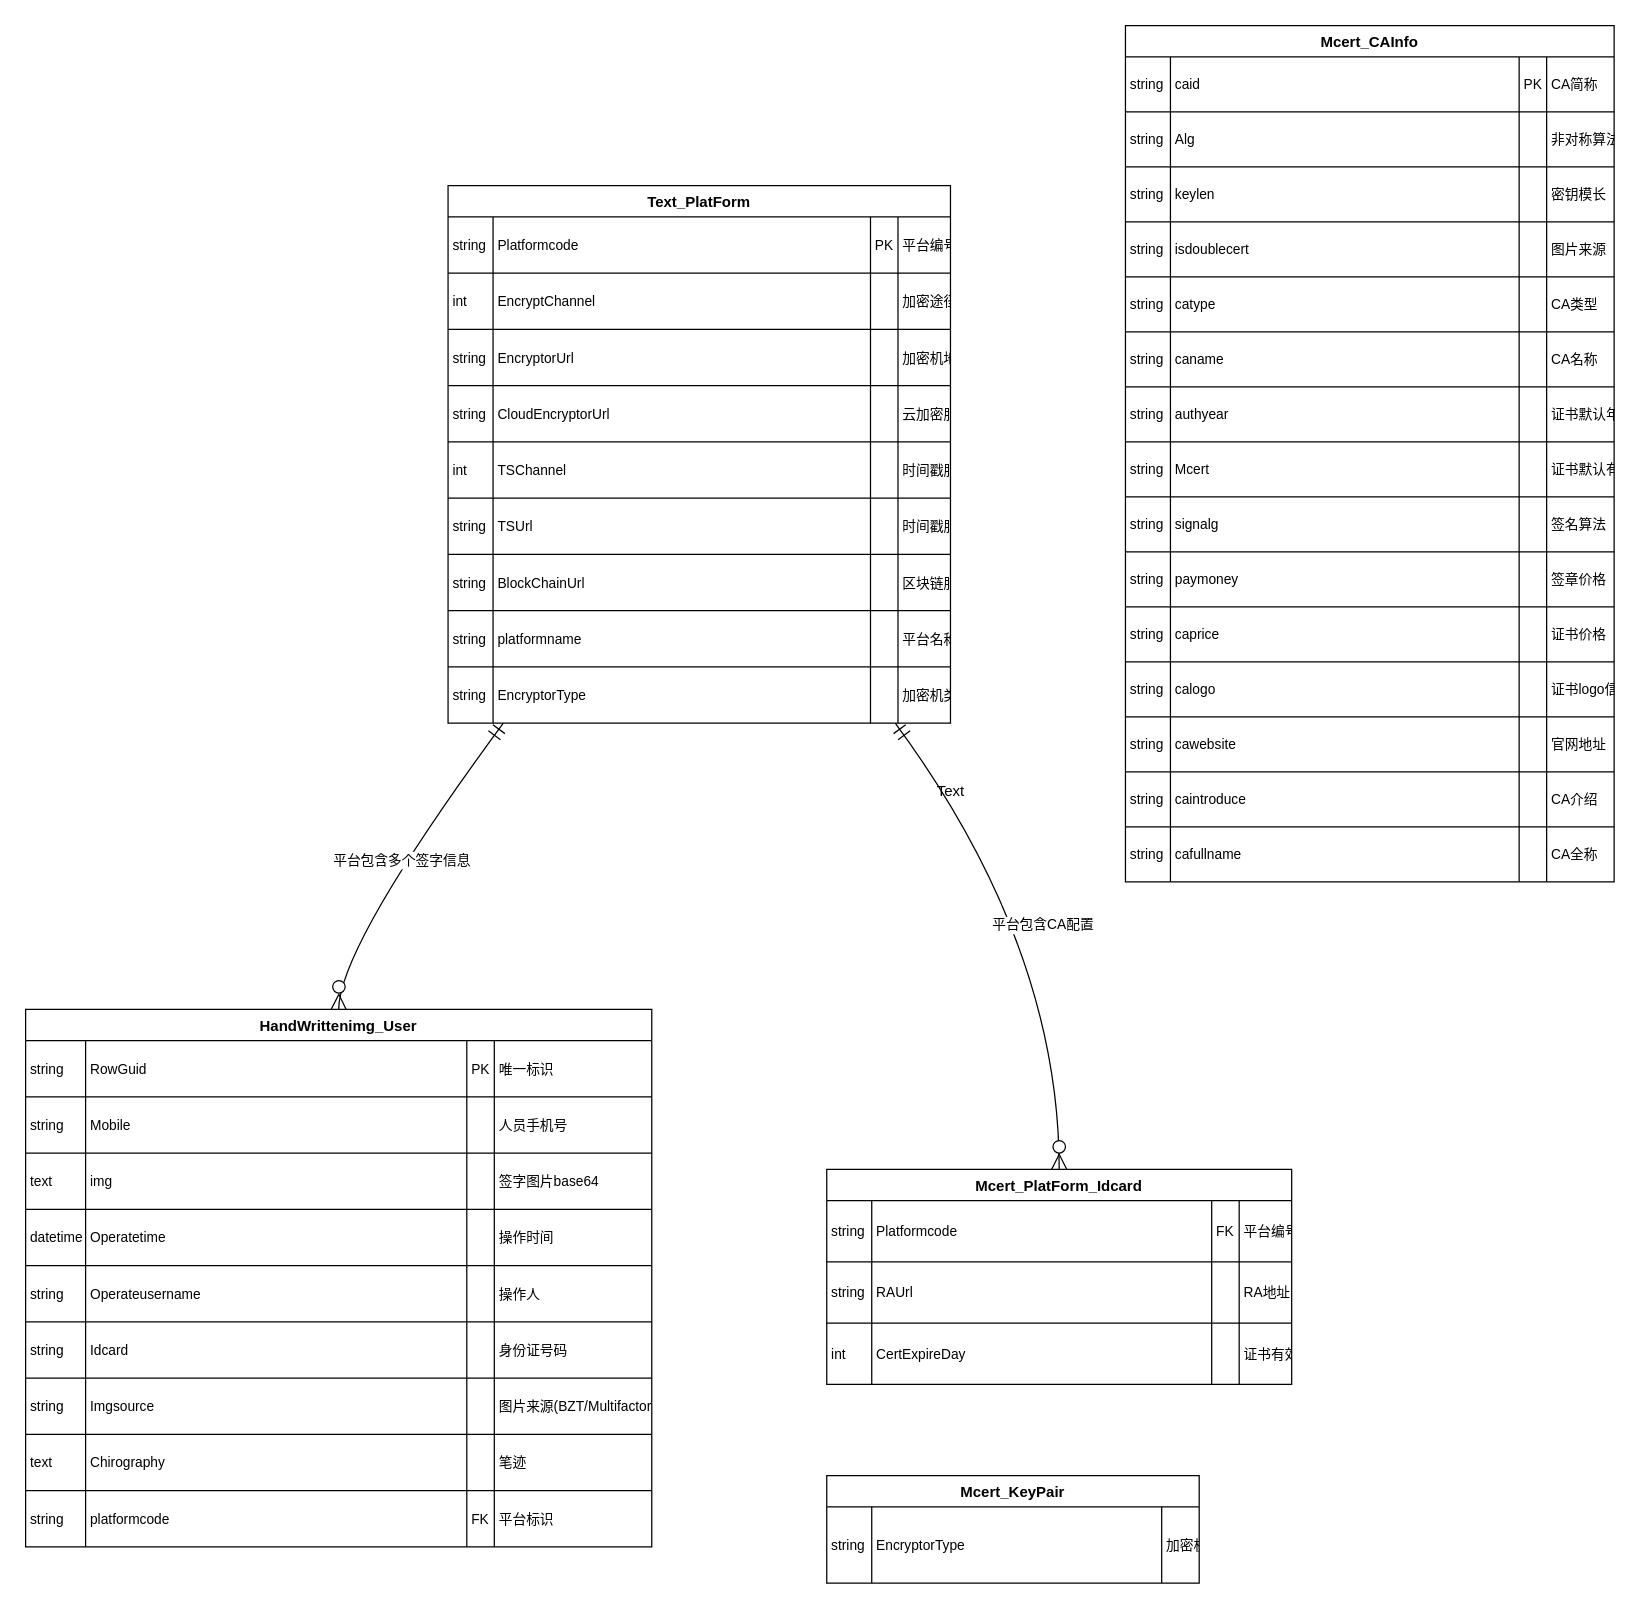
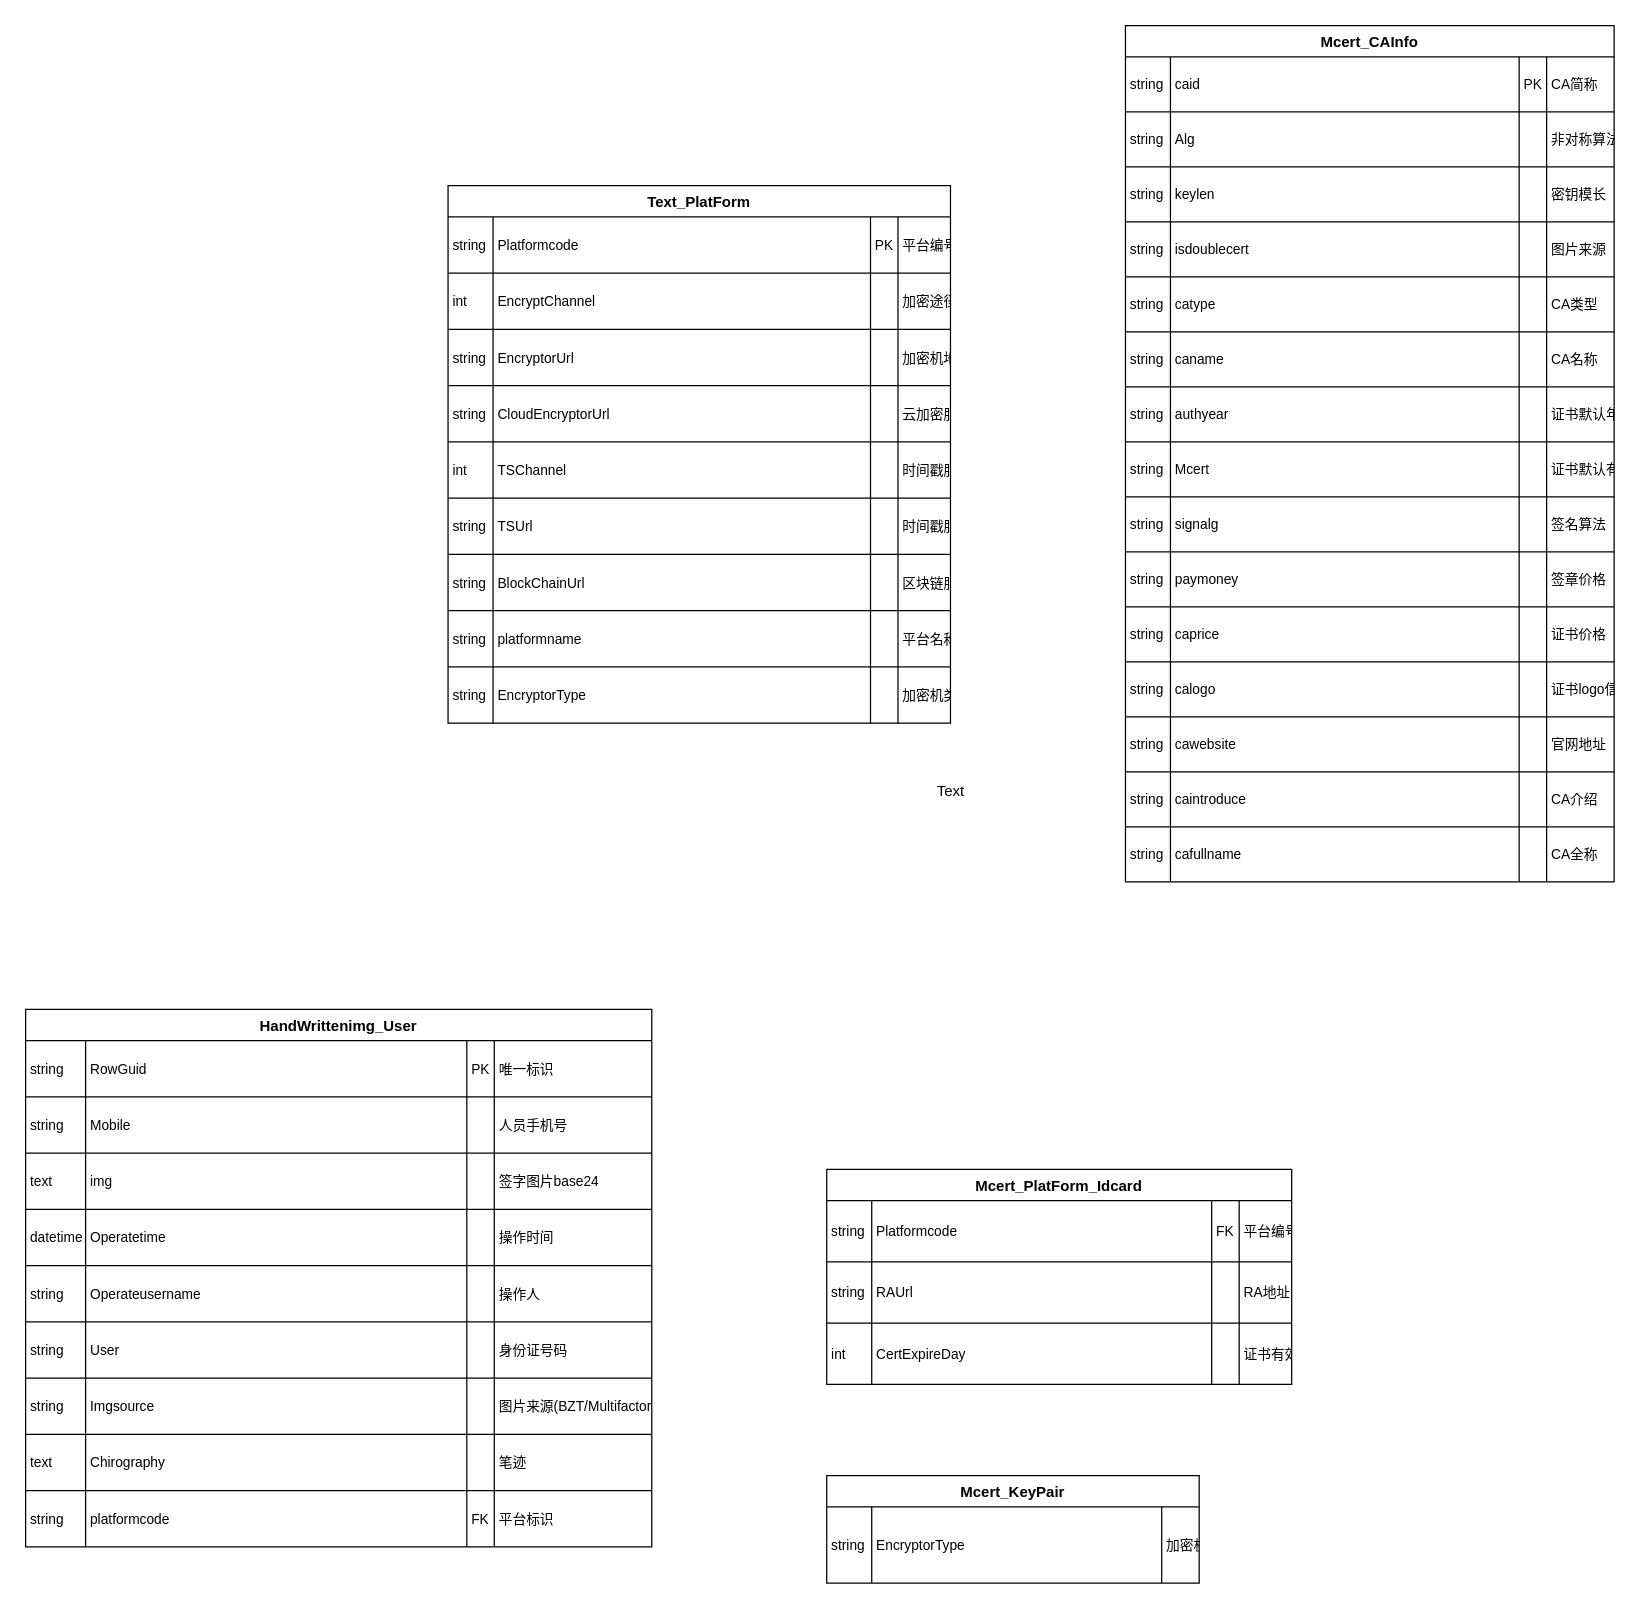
edge "Text_PlatForm" -- "HandWrittenimg_User": removed, label "平台包含多个签字信息"
edge "Text_PlatForm" -- "Mcert_PlatForm_Idcard": removed, label "平台包含CA配置"
node "签字图片base64": label "签字图片base64" -> "签字图片base24"
node "Idcard": label "Idcard" -> "User"
